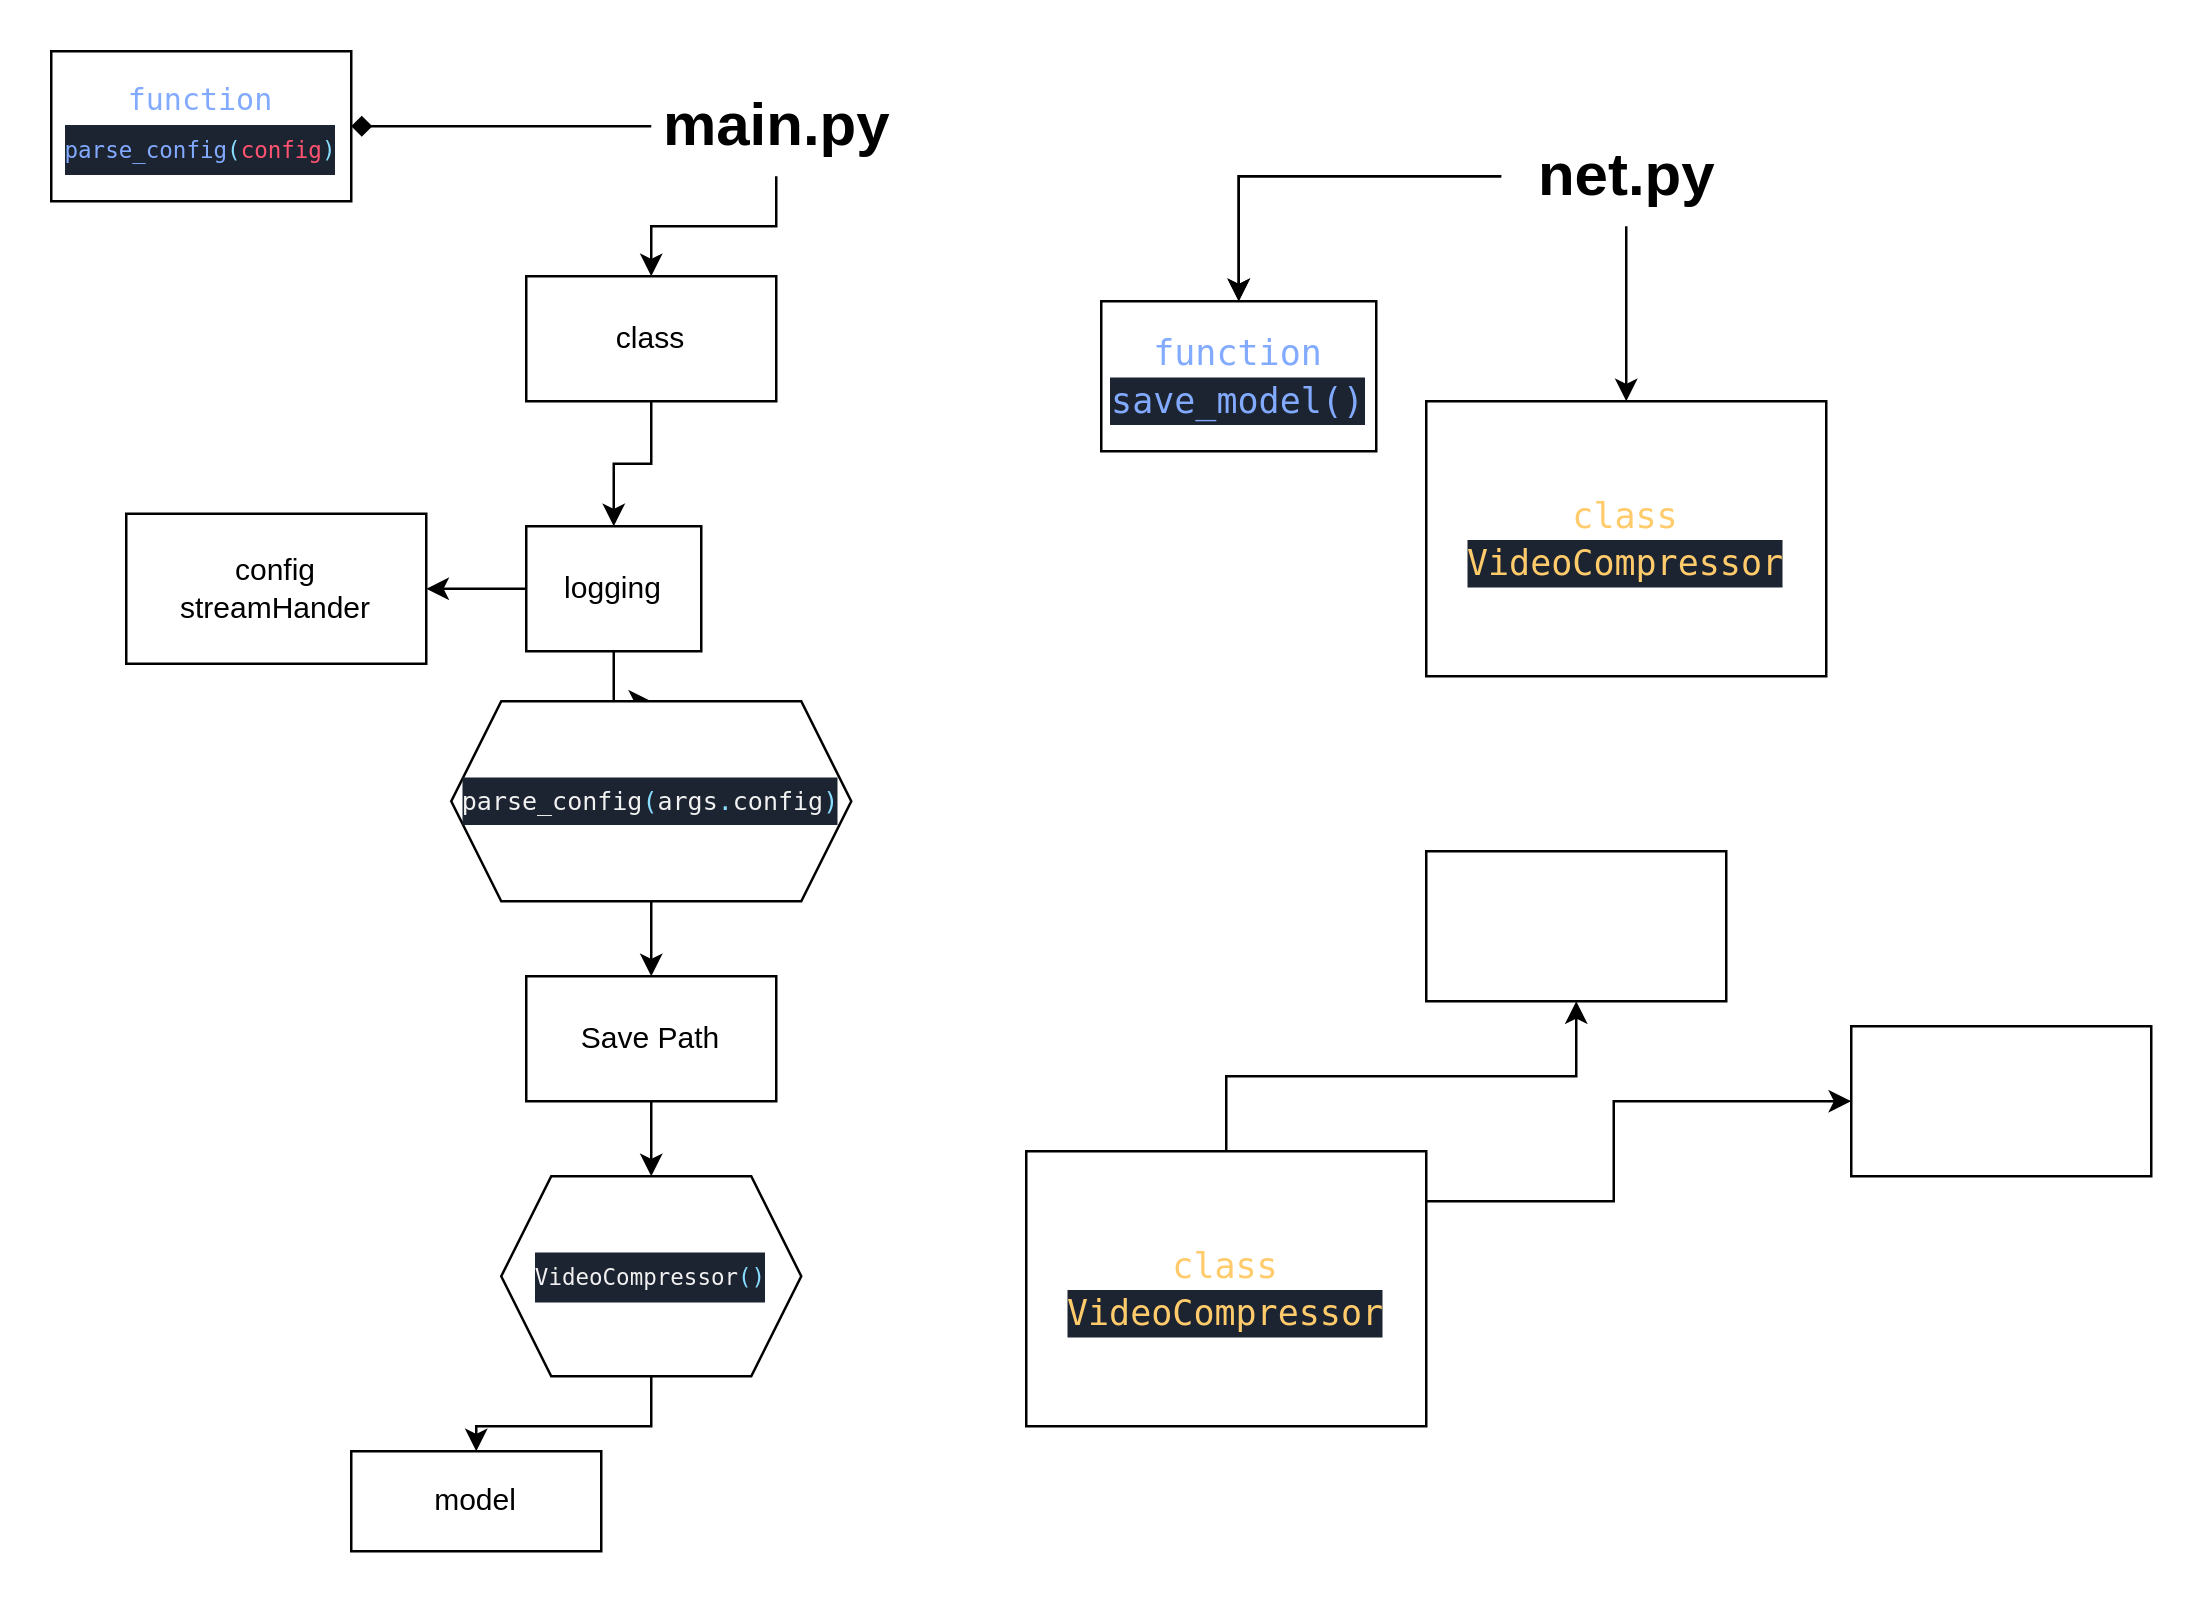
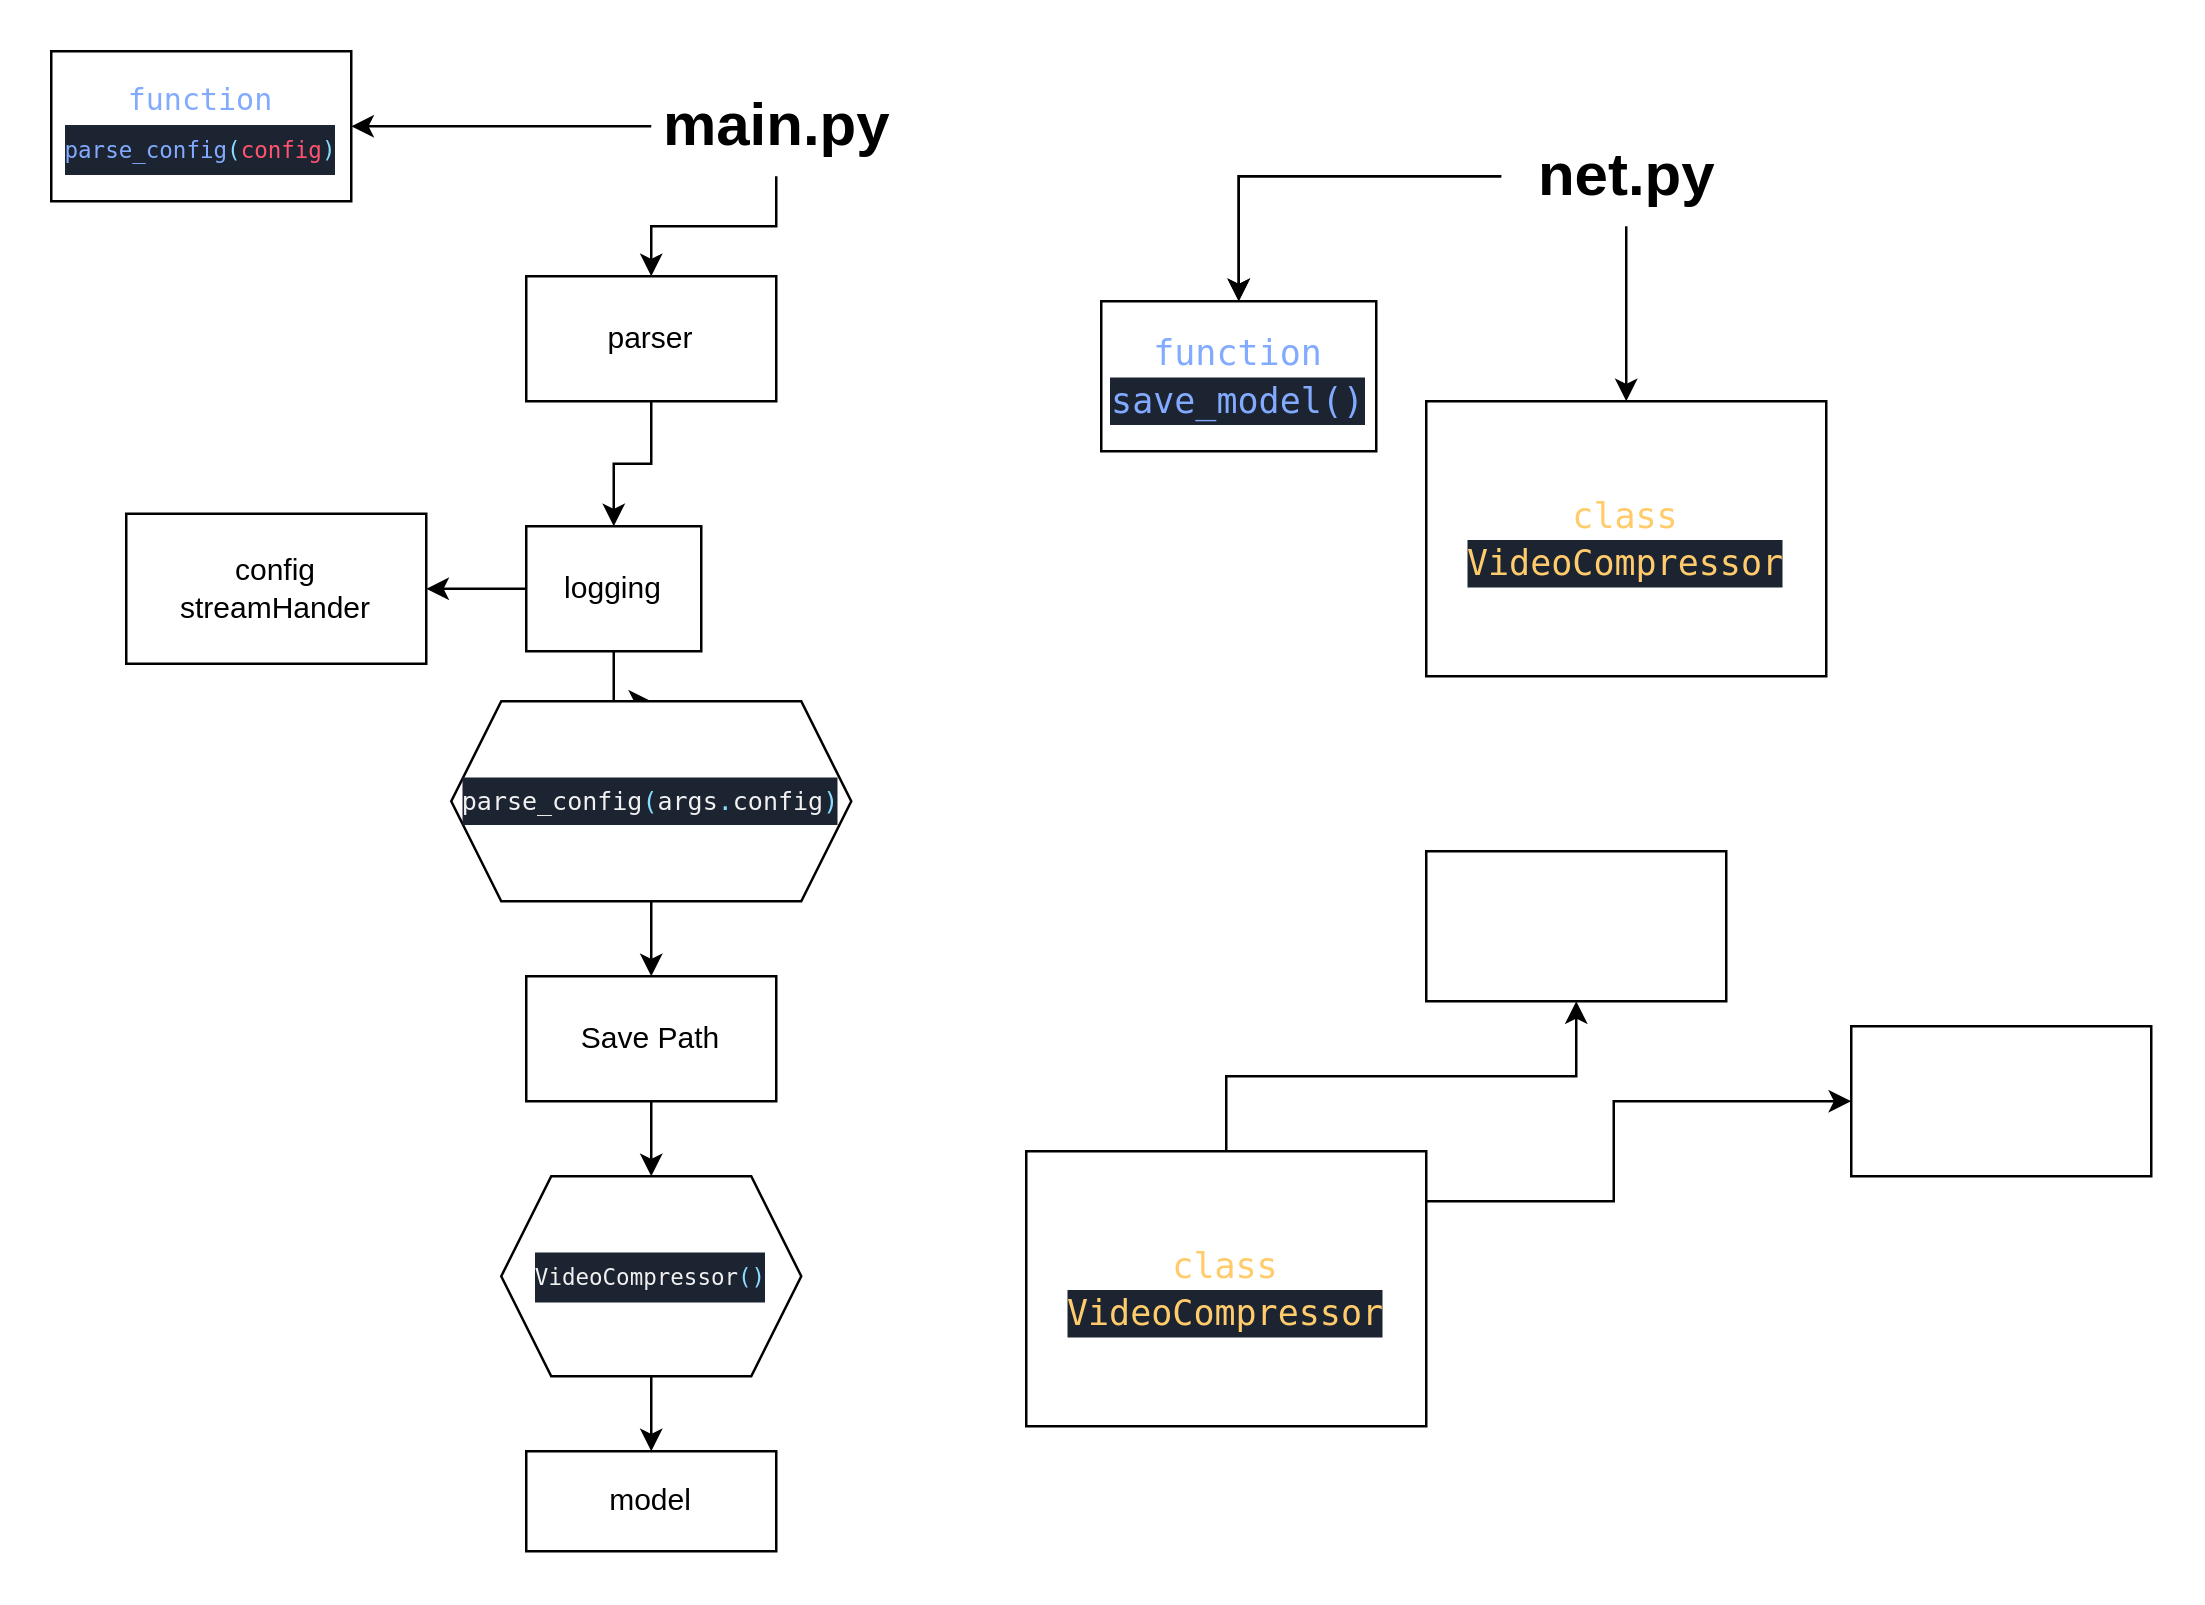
edge "main.py" -> "function parse_config(config)": arrowhead diamond -> classic
node "class": label "class" -> "parser"
node "model": moved (476, 1501) -> (651, 1501)
